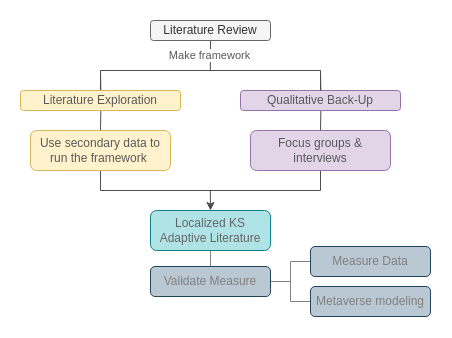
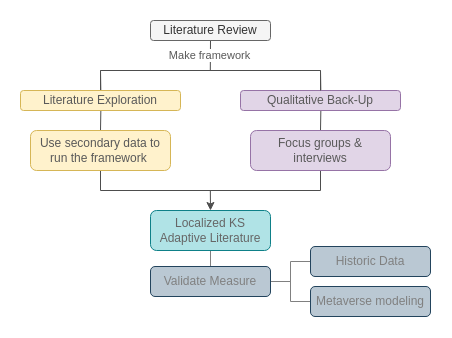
node "Measure Data": label "Measure Data" -> "Historic Data"
